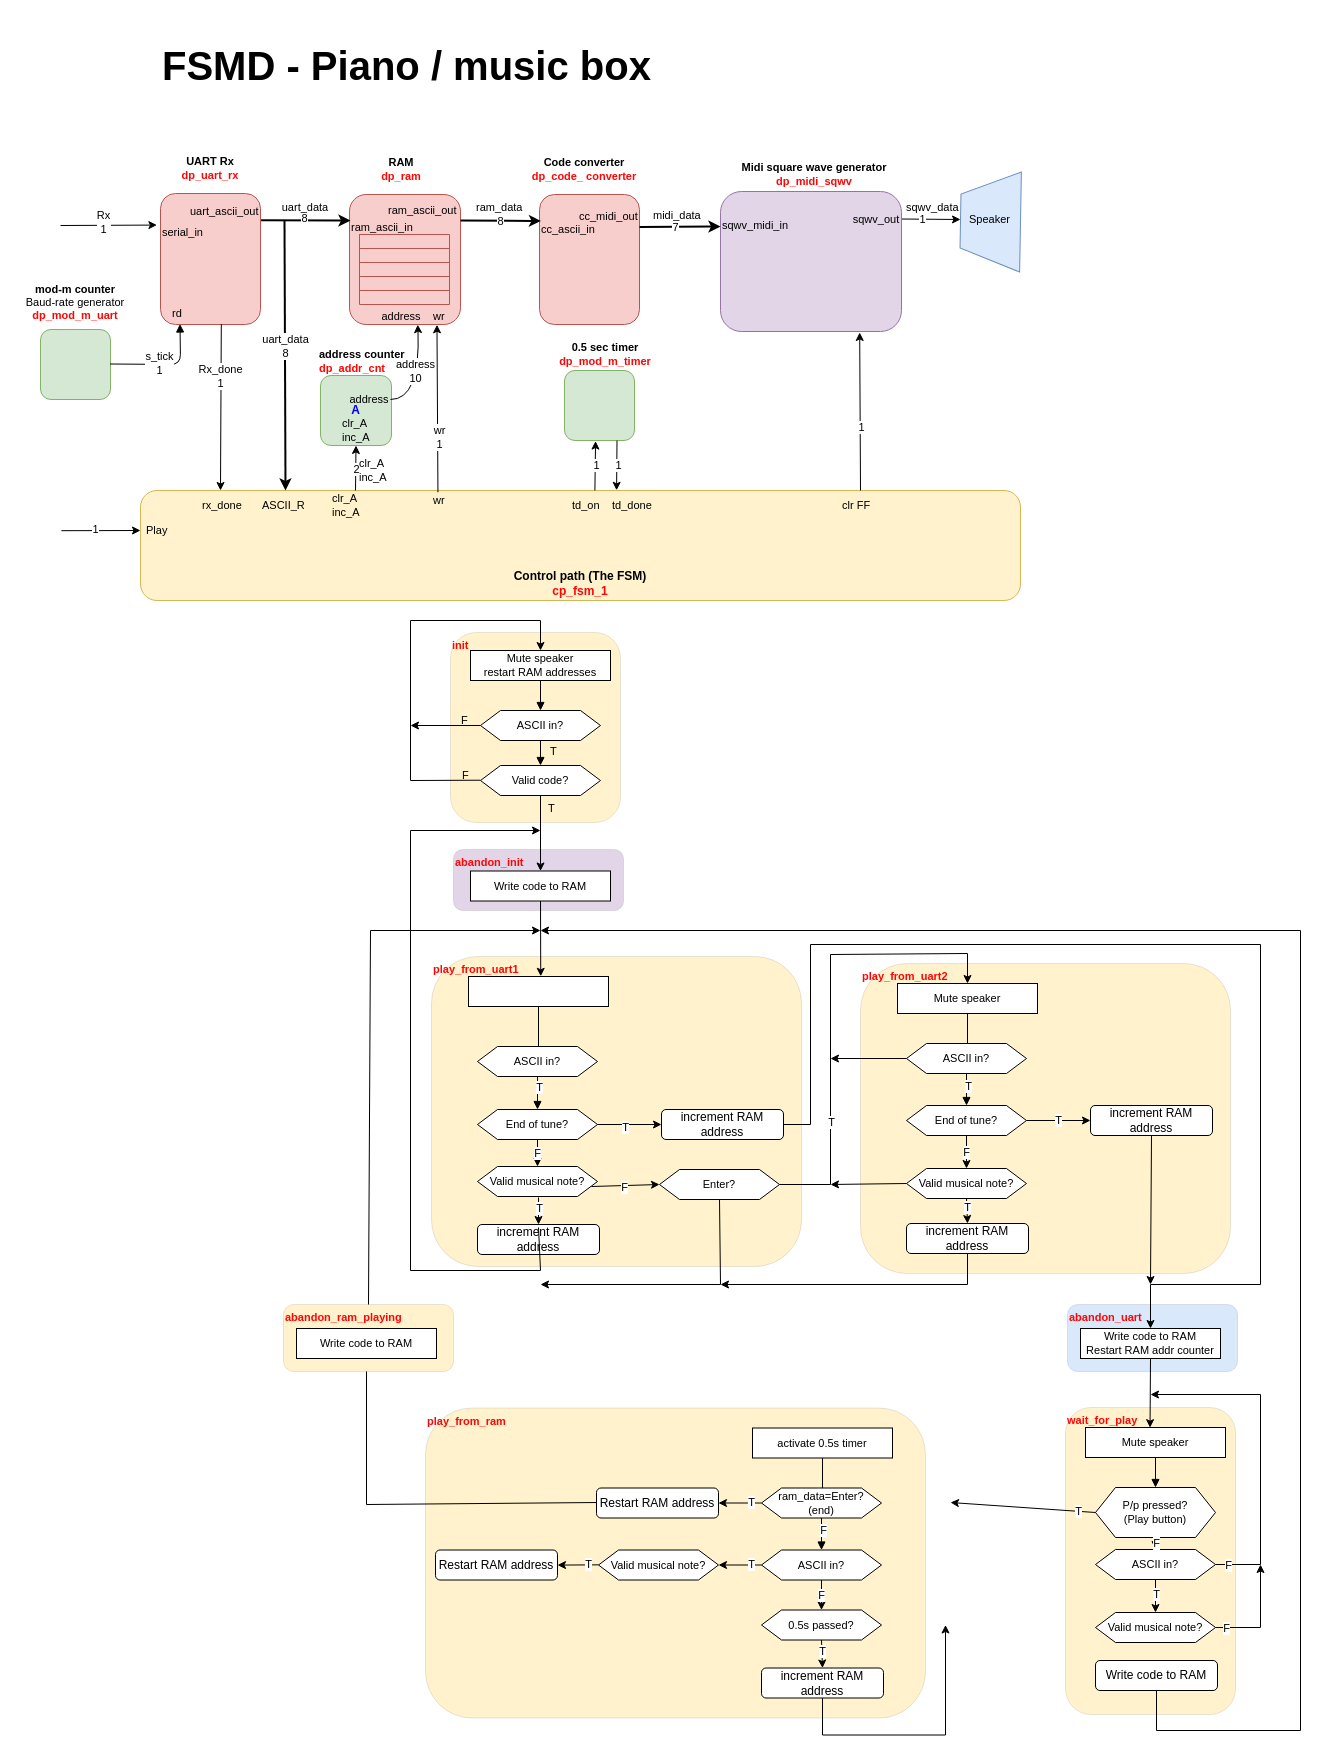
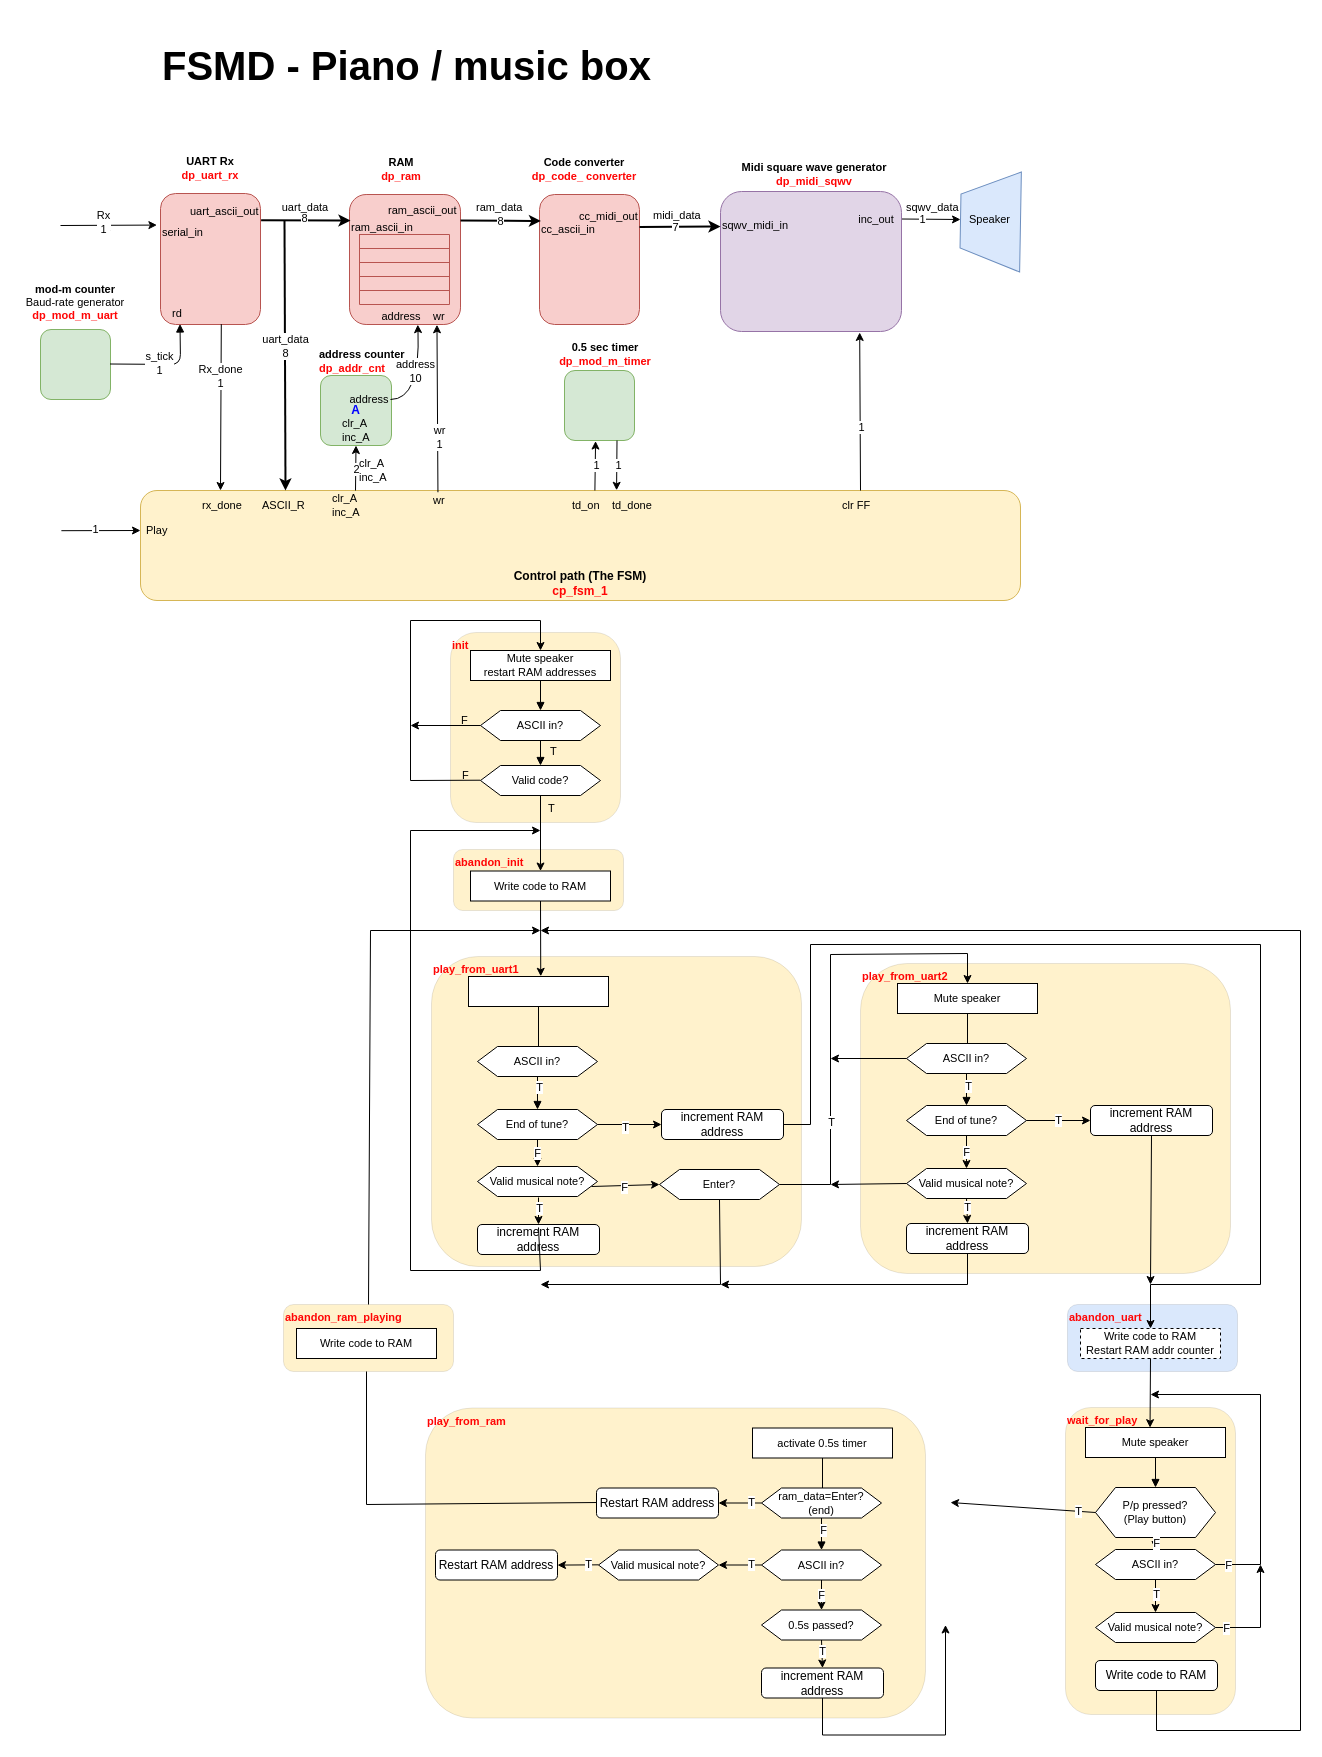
node "sqwv_out": label "sqwv_out" -> "inc_out"
node "abandon_init": fillcolor #e1d5e7 -> #fff2cc
node "Write code to RAM Restart RAM addr counter": style solid -> dashed
